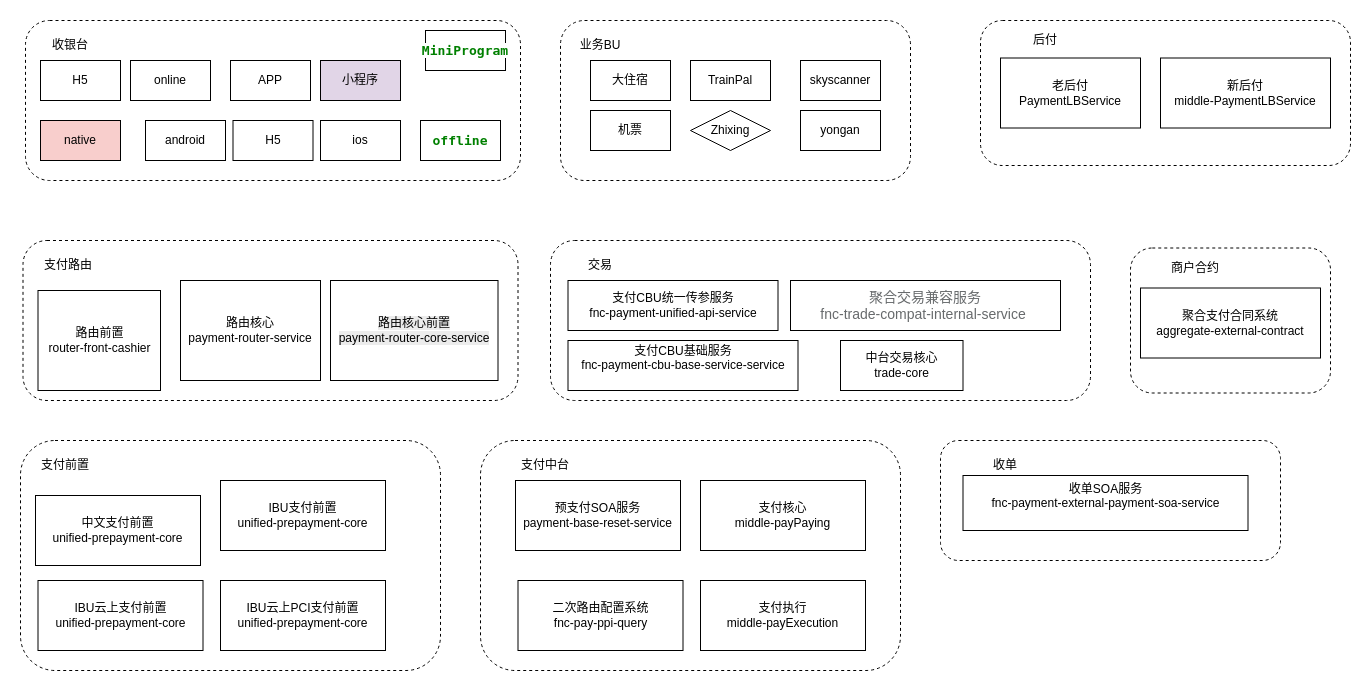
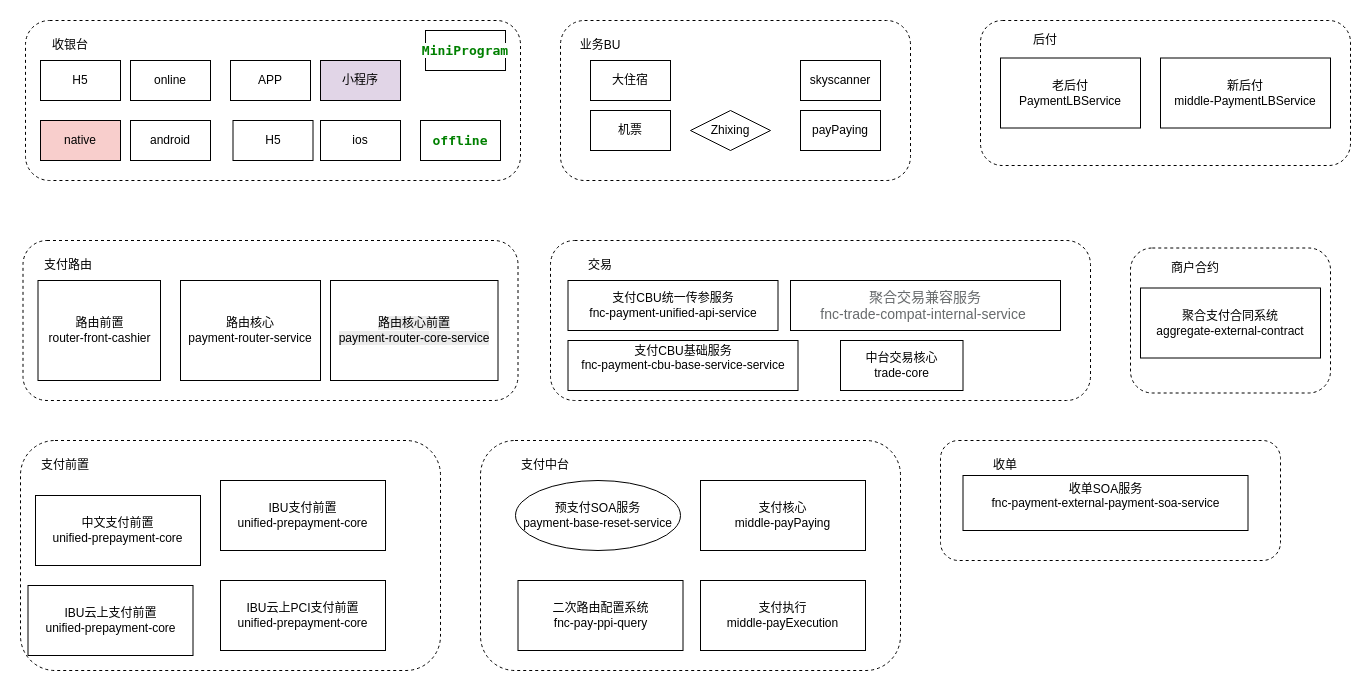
node "TrainPal": removed
node "yongan": label "yongan" -> "payPaying"
node "android": moved (186, 141) -> (171, 141)
node "路由前置 router-front-cashier": moved (99, 341) -> (99, 331)
node "预支付SOA服务 payment-base-reset-service": shape rectangle -> ellipse
node "IBU云上支付前置 unified-prepayment-core": moved (121, 616) -> (111, 621)
